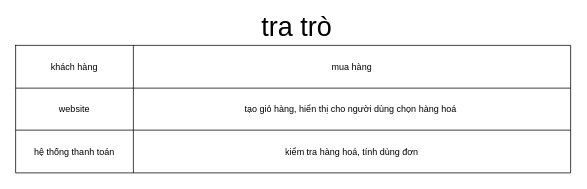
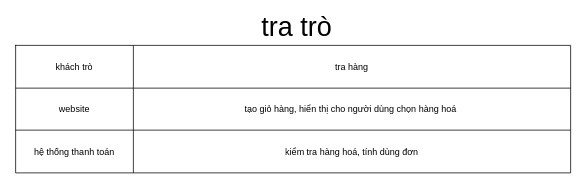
node "khách hàng": label "khách hàng" -> "khách trò"
node "mua hàng": label "mua hàng" -> "tra hàng"
